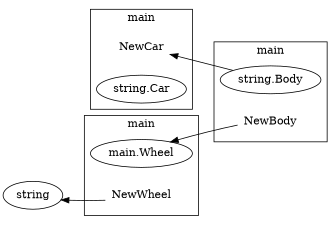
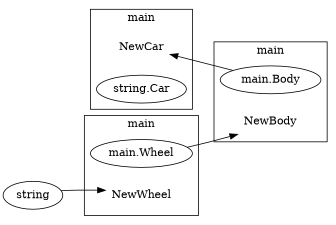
node "string.Body": label "string.Body" -> "main.Body"
edge "NewBody" -> "main.Wheel": reversed
edge "NewWheel" -> "string": reversed
